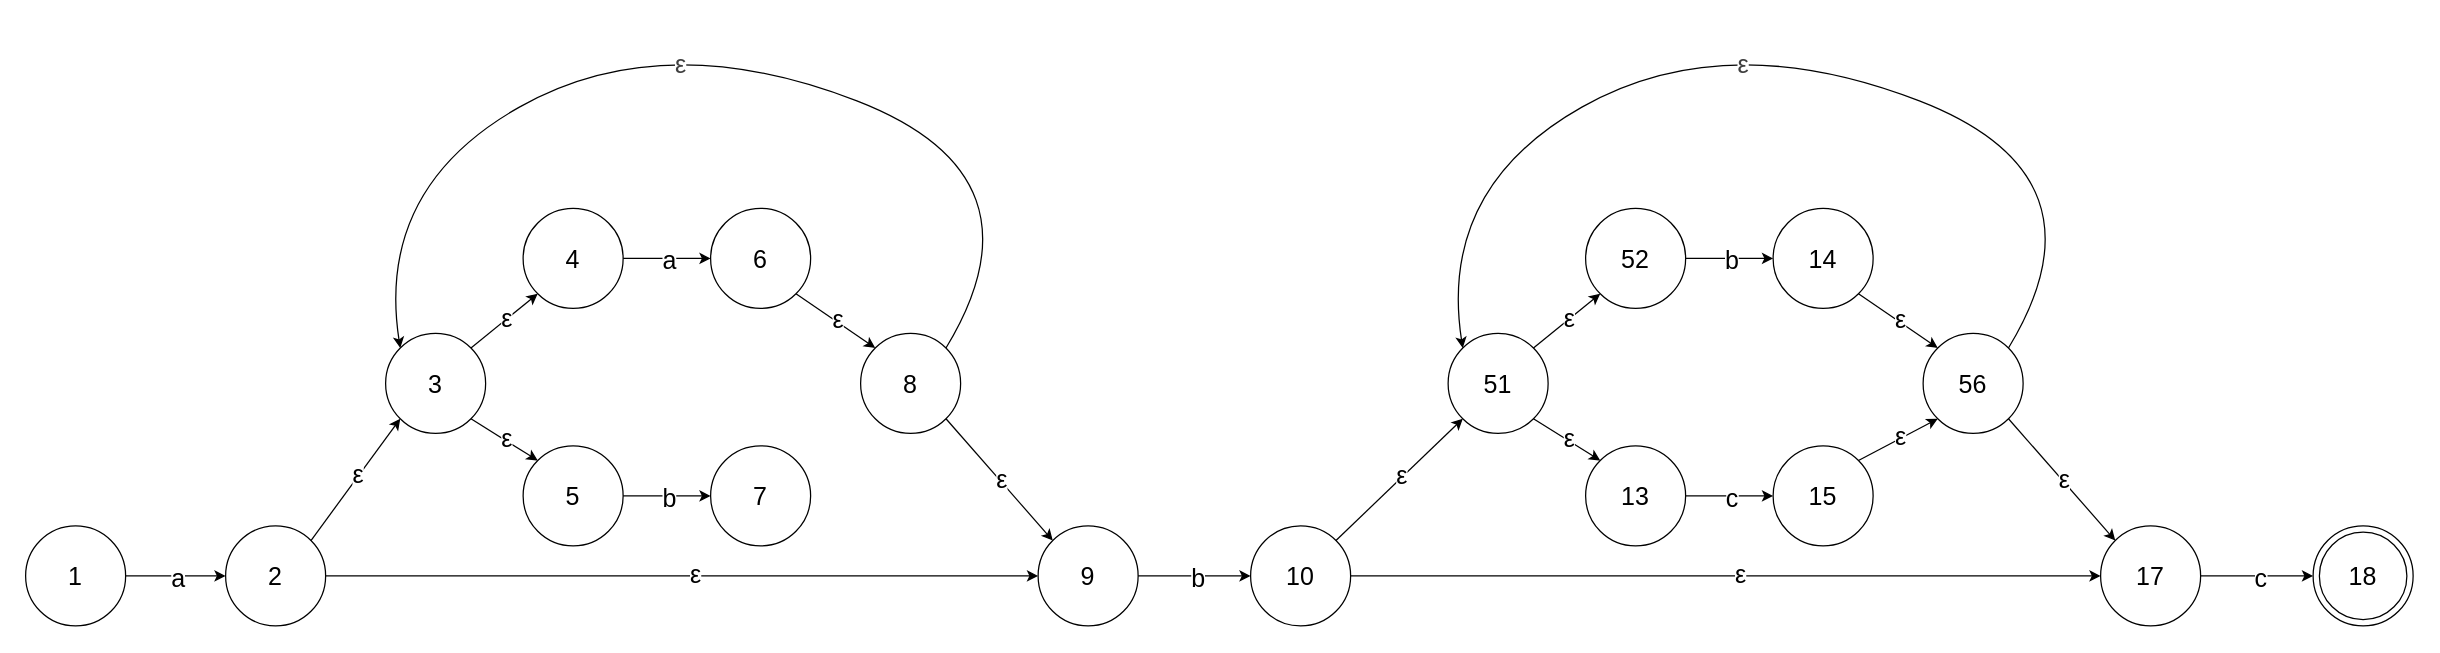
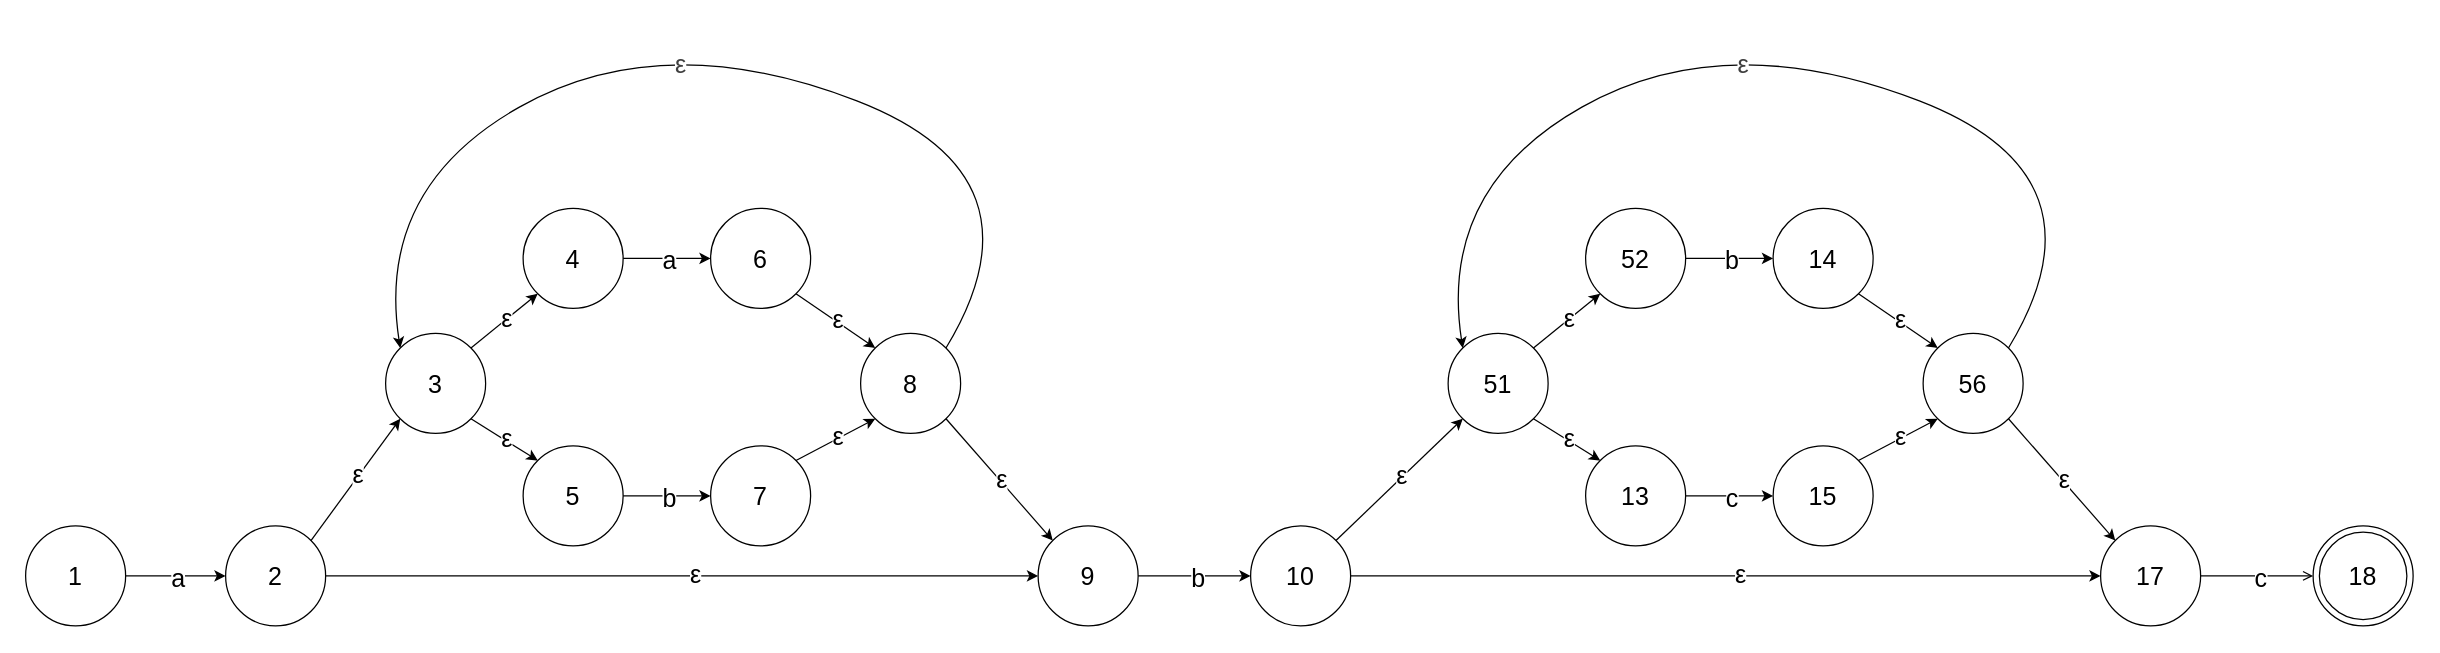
edge "7" -> "8": added, label "ε"
edge "17" -> "18": arrowhead classic -> open
